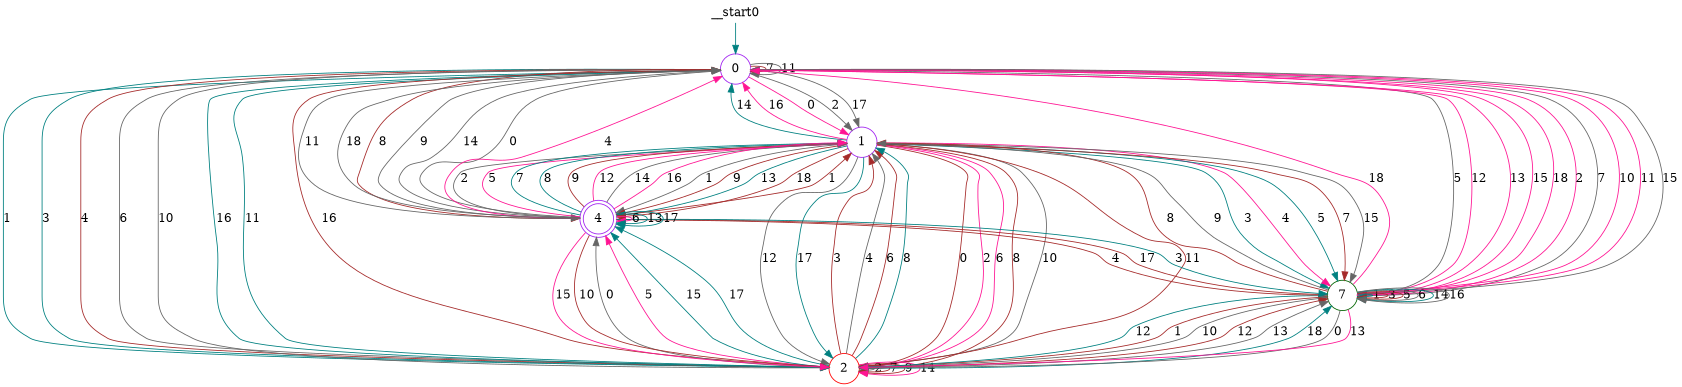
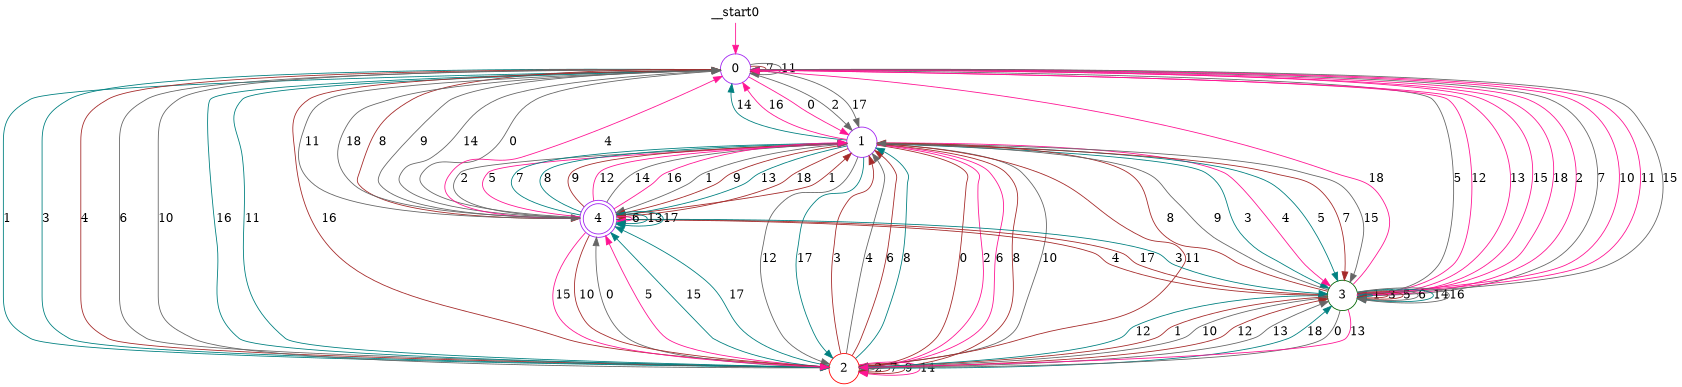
edge "__start0" -> "0": color teal -> deeppink
node "7": label "7" -> "3"
